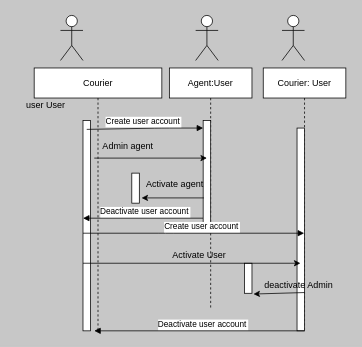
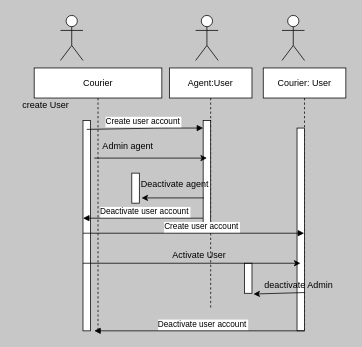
node "user User": label "user User" -> "create User"
node "Activate agent": label "Activate agent" -> "Deactivate agent"
